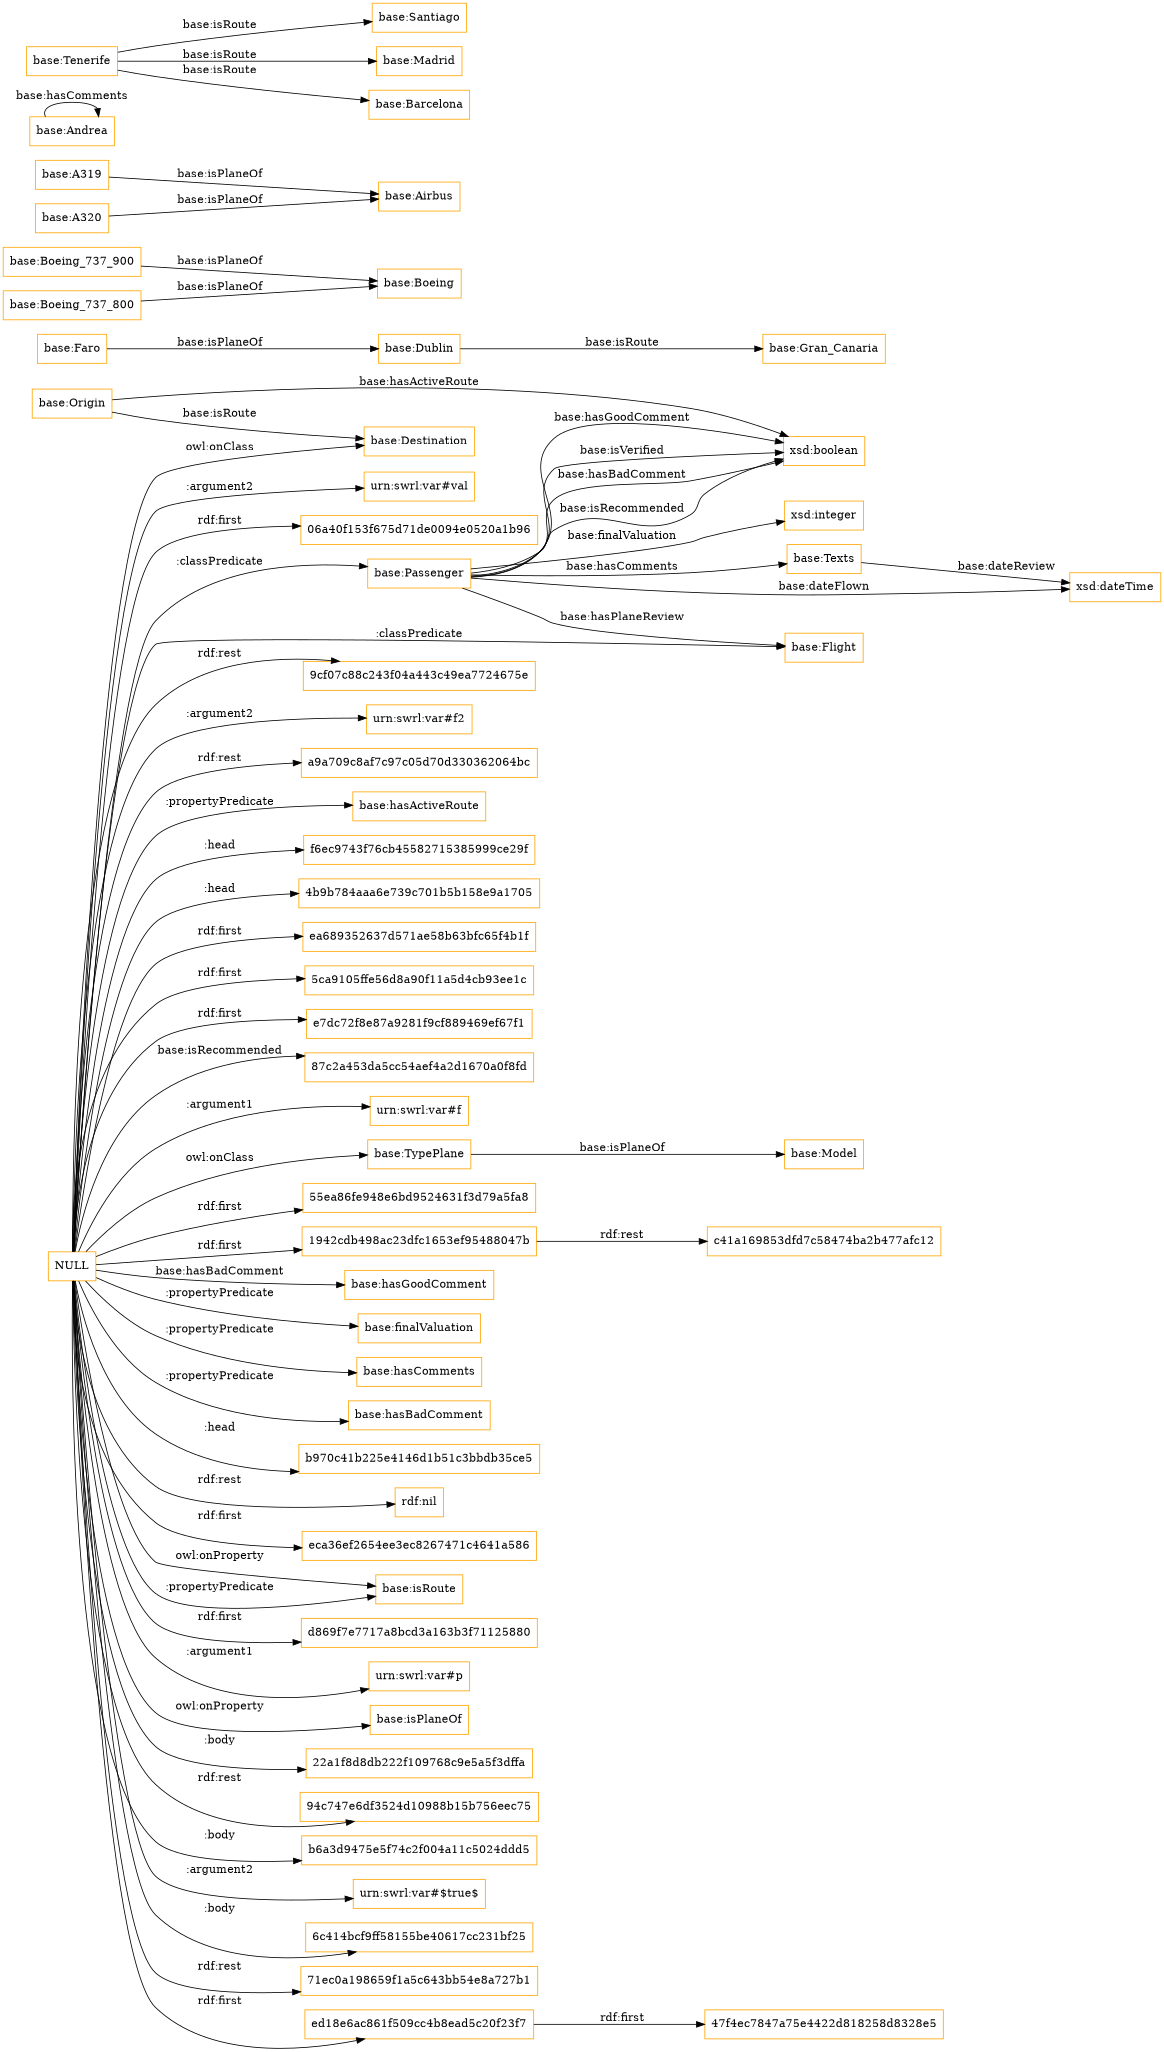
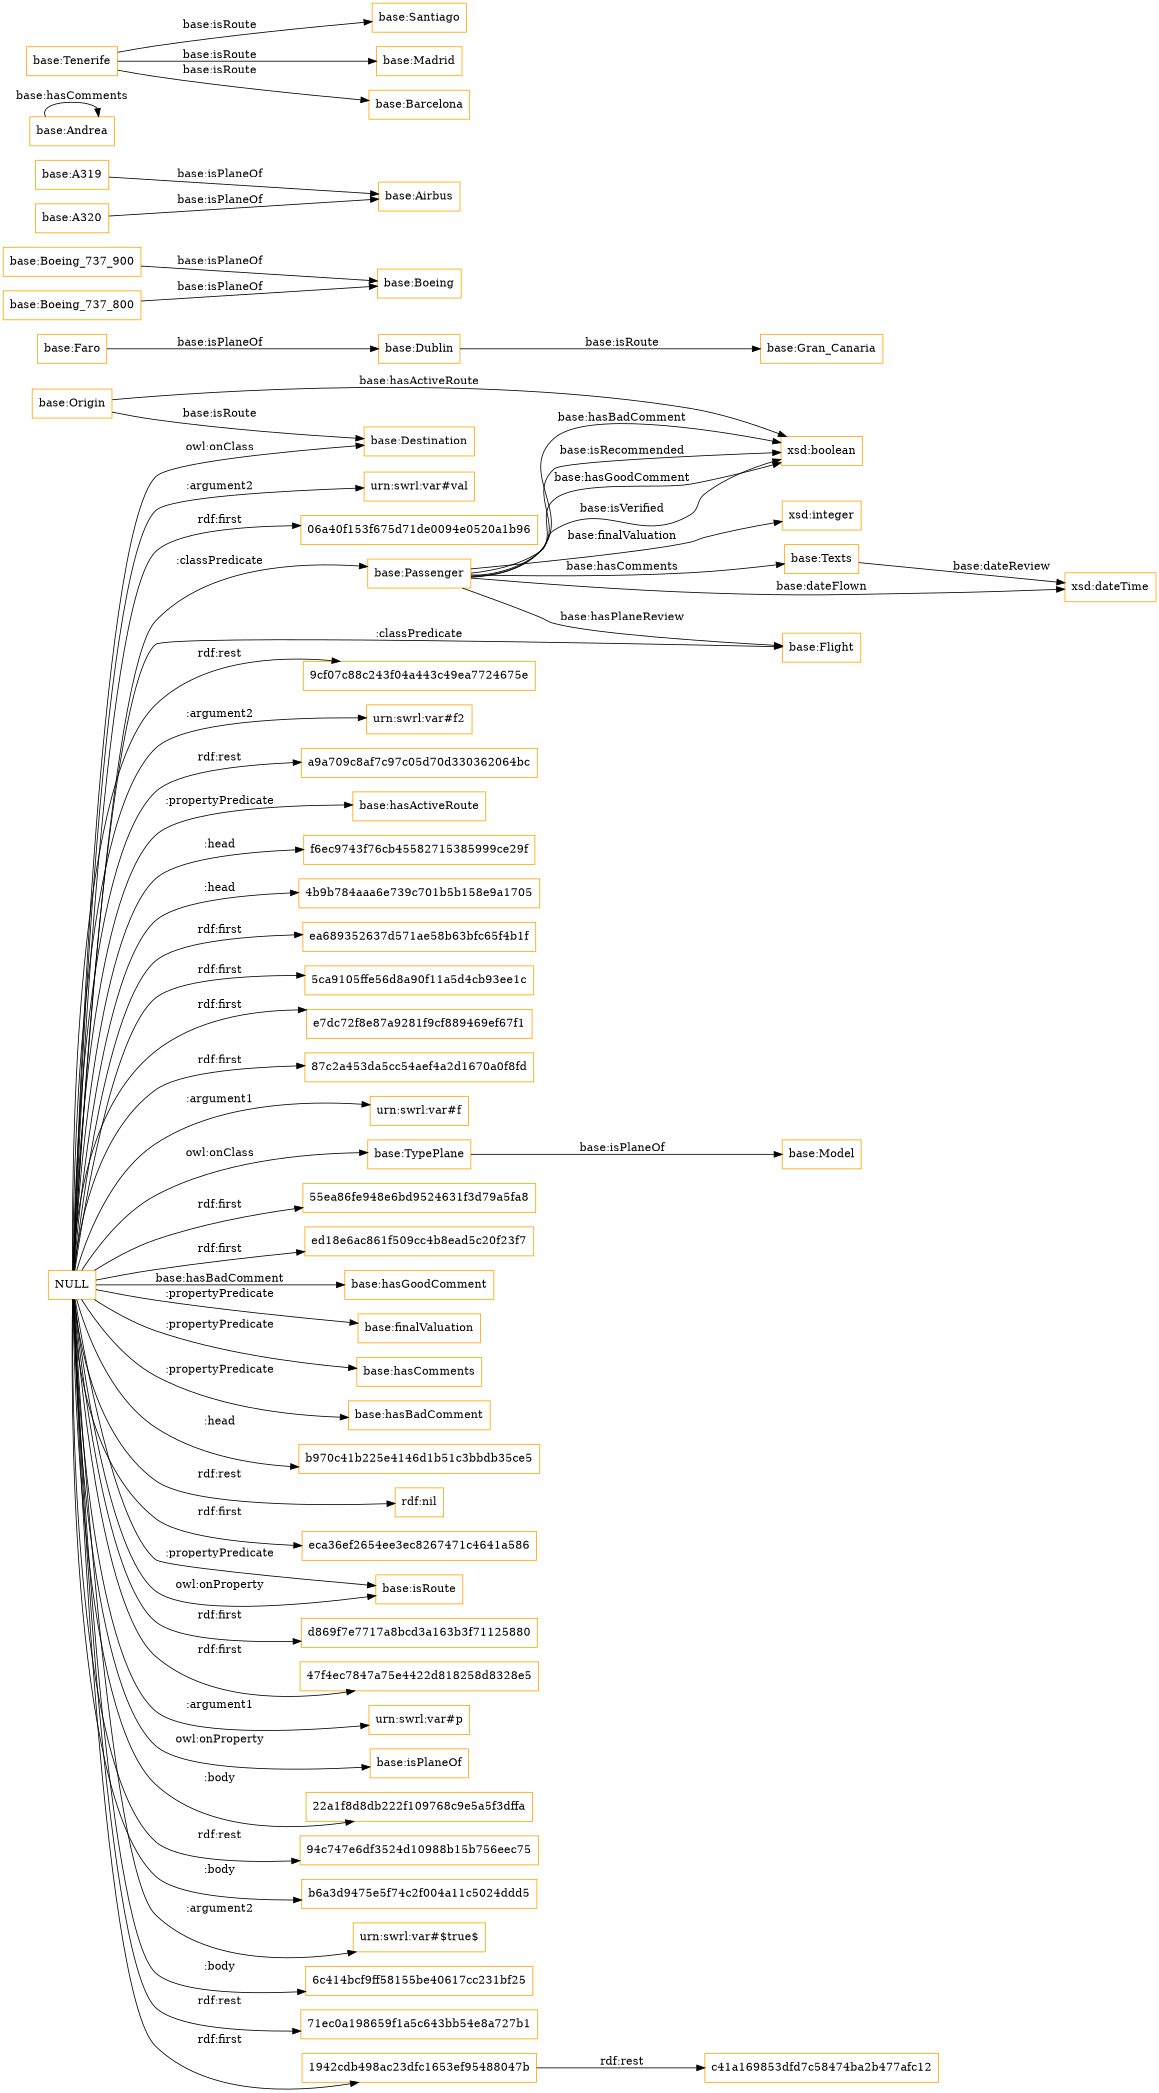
edge "NULL" -> "87c2a453da5cc54aef4a2d1670a0f8fd": label "base:isRecommended" -> "rdf:first"
edge "ed18e6ac861f509cc4b8ead5c20f23f7" -> "47f4ec7847a75e4422d818258d8328e5": now "NULL" -> "47f4ec7847a75e4422d818258d8328e5"
